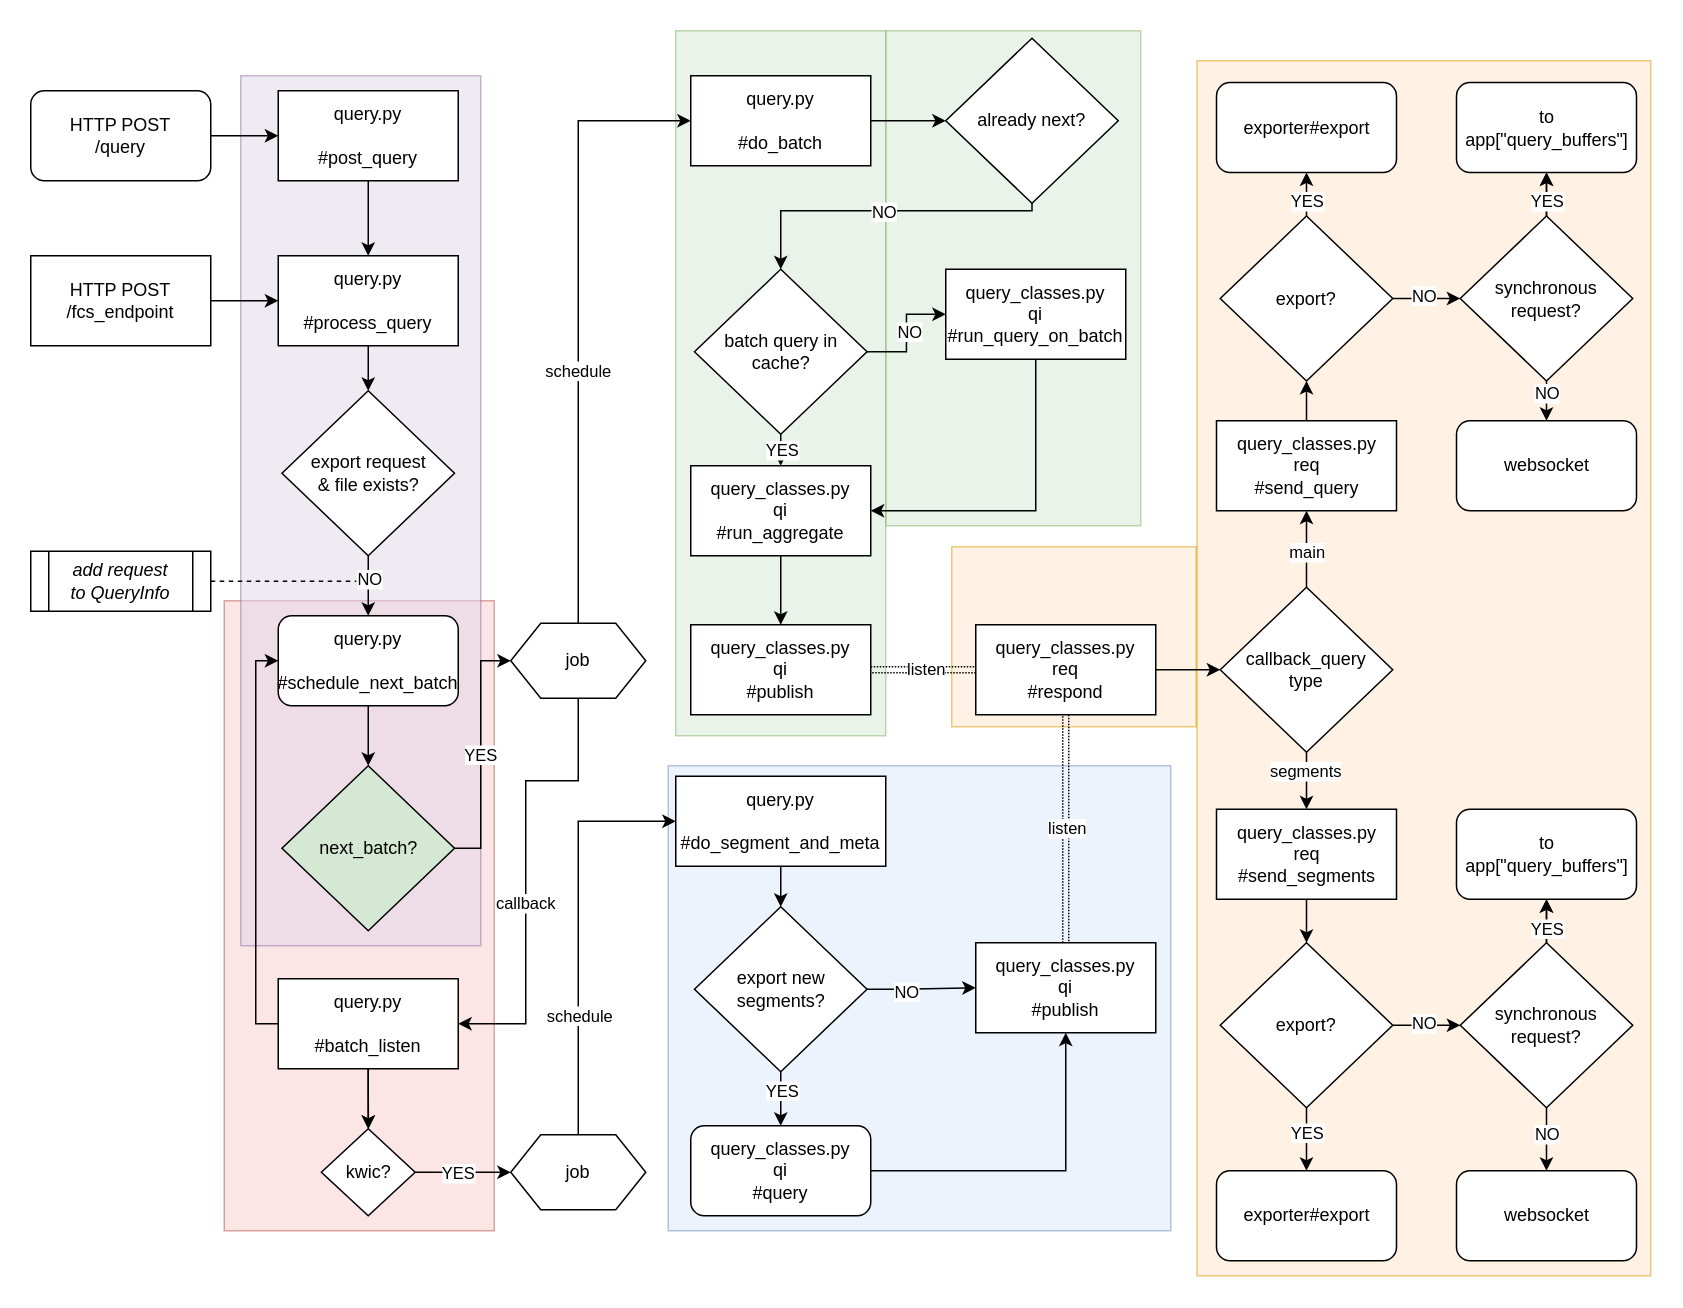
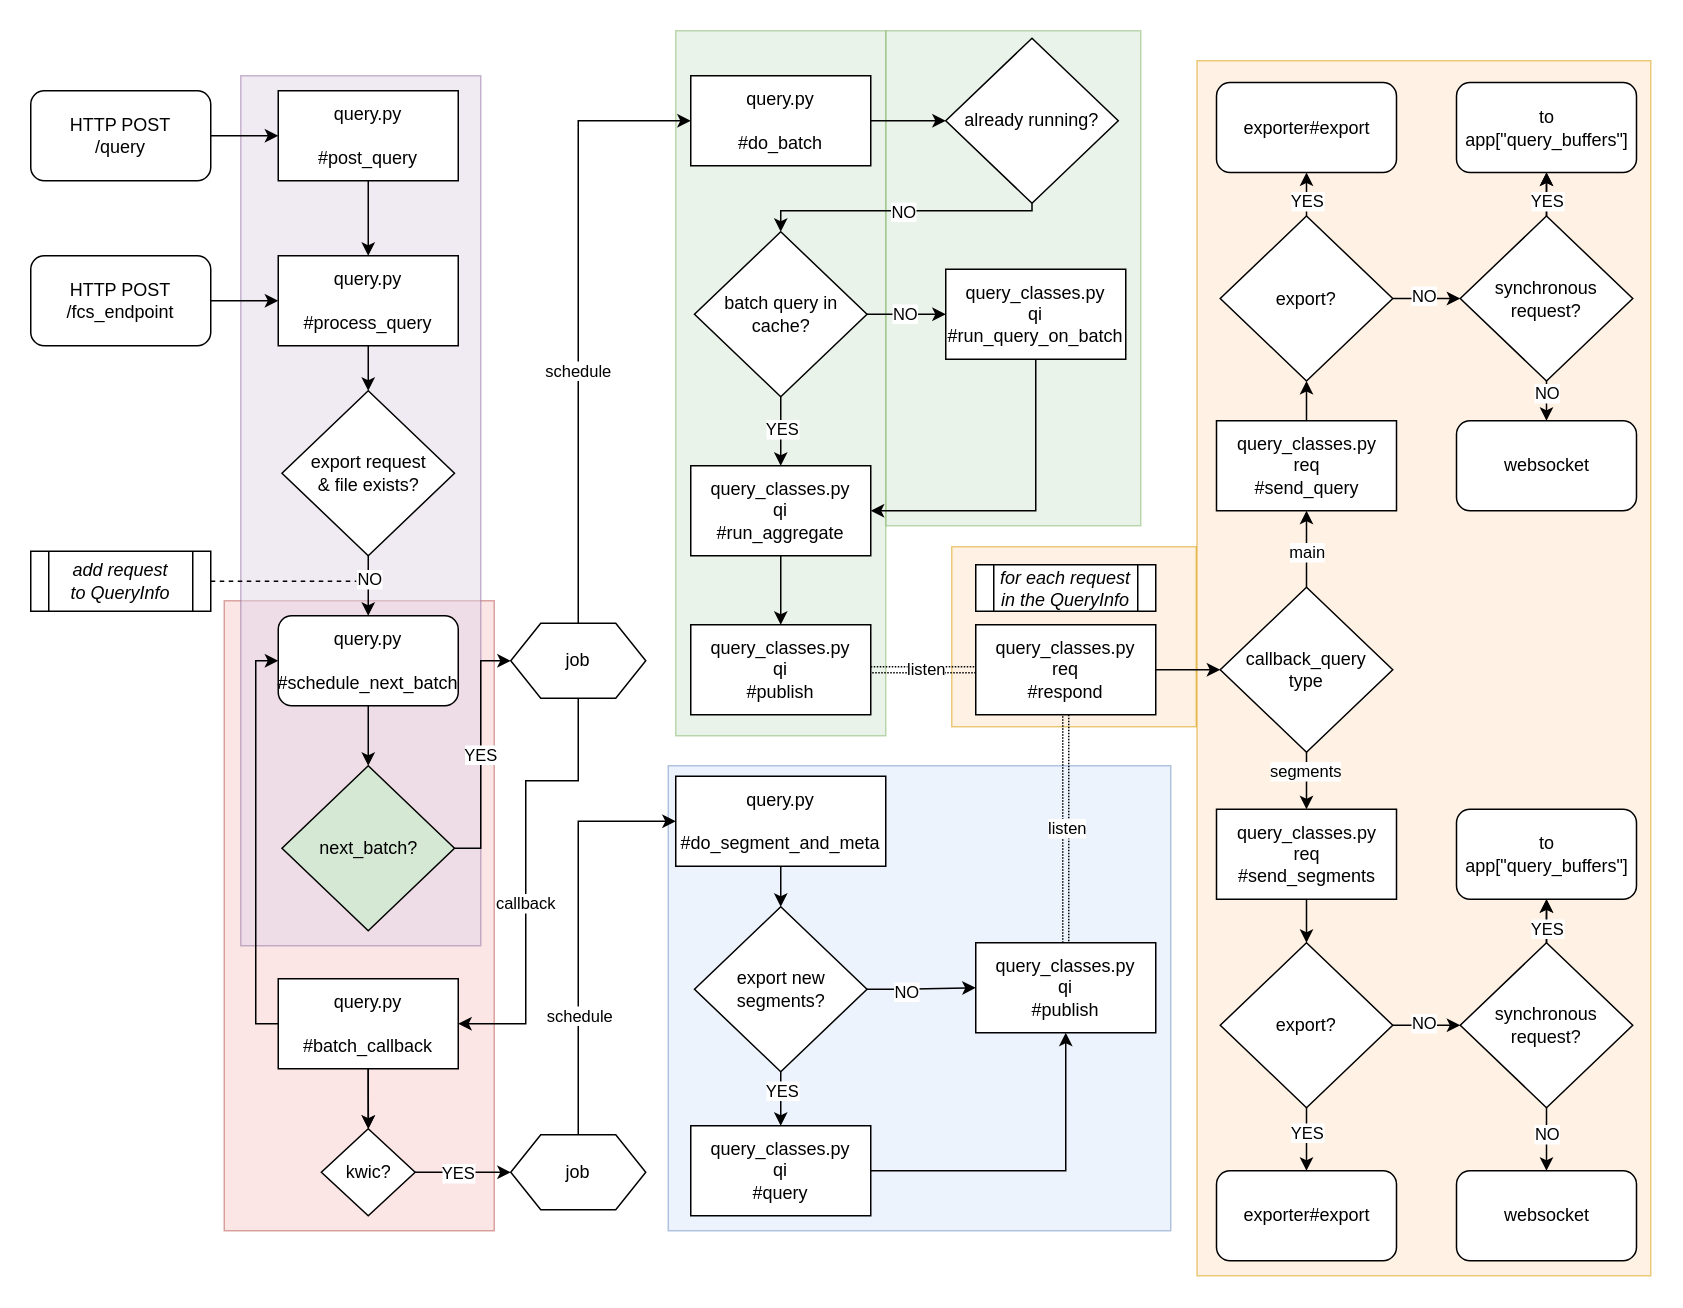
node "already next?": label "already next?" -> "already running?"
node "HTTP POST /fcs_endpoint": shape rectangle -> rounded rectangle
node "batch query in cache?": moved (781, 352) -> (781, 314)
node "for each request in the QueryInfo": added
node "query.py #batch_listen": label "query.py #batch_listen" -> "query.py #batch_callback"
node "query_classes.py qi #query": shape rounded rectangle -> rectangle
